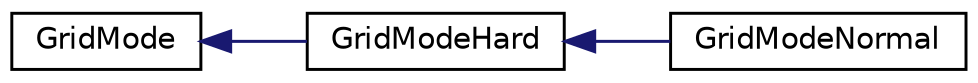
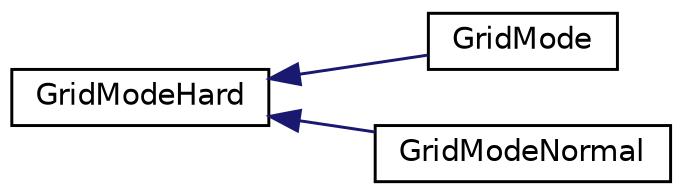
edge "GridModeHard" -> "GridMode": reversed
